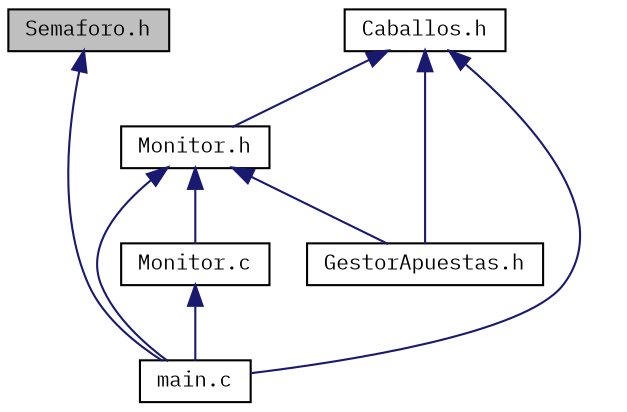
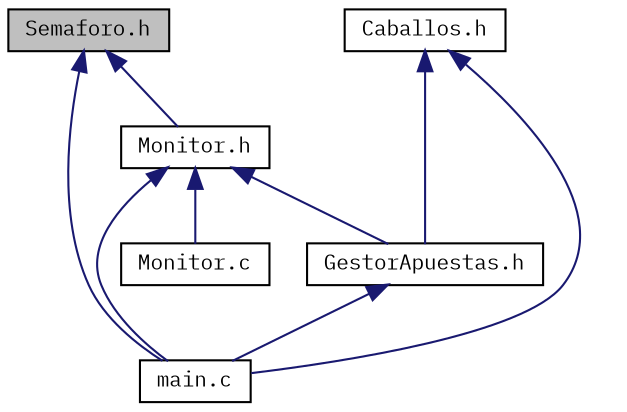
edge "Monitor.h" -> "Caballos.h": now "Monitor.h" -> "Semaforo.h"
edge "main.c" -> "Monitor.c": now "main.c" -> "GestorApuestas.h"
